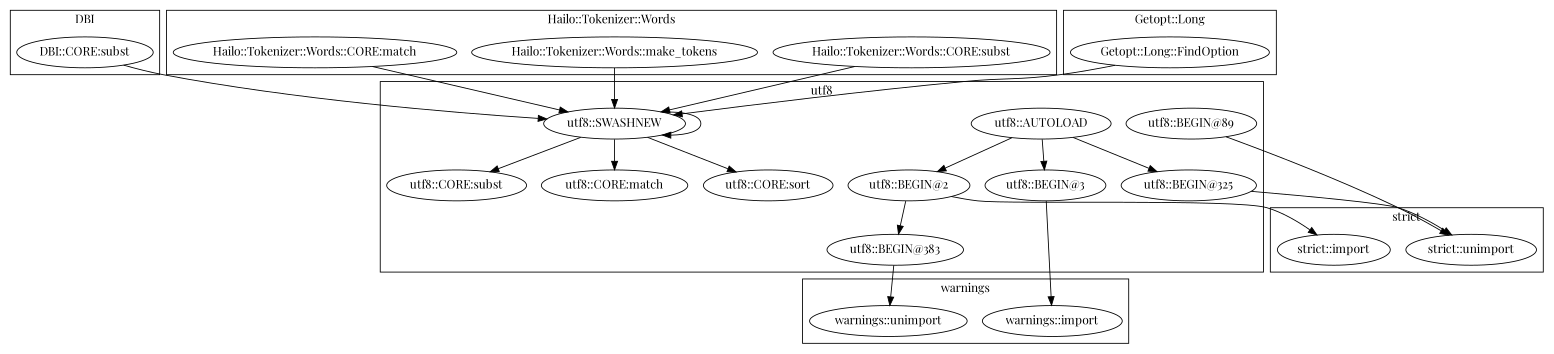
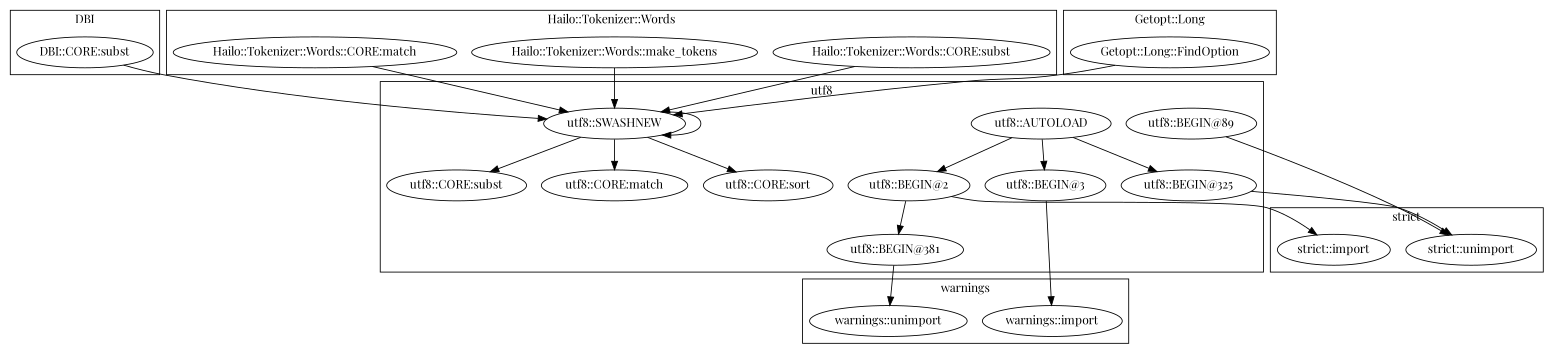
node "utf8::BEGIN@383": label "utf8::BEGIN@383" -> "utf8::BEGIN@381"
